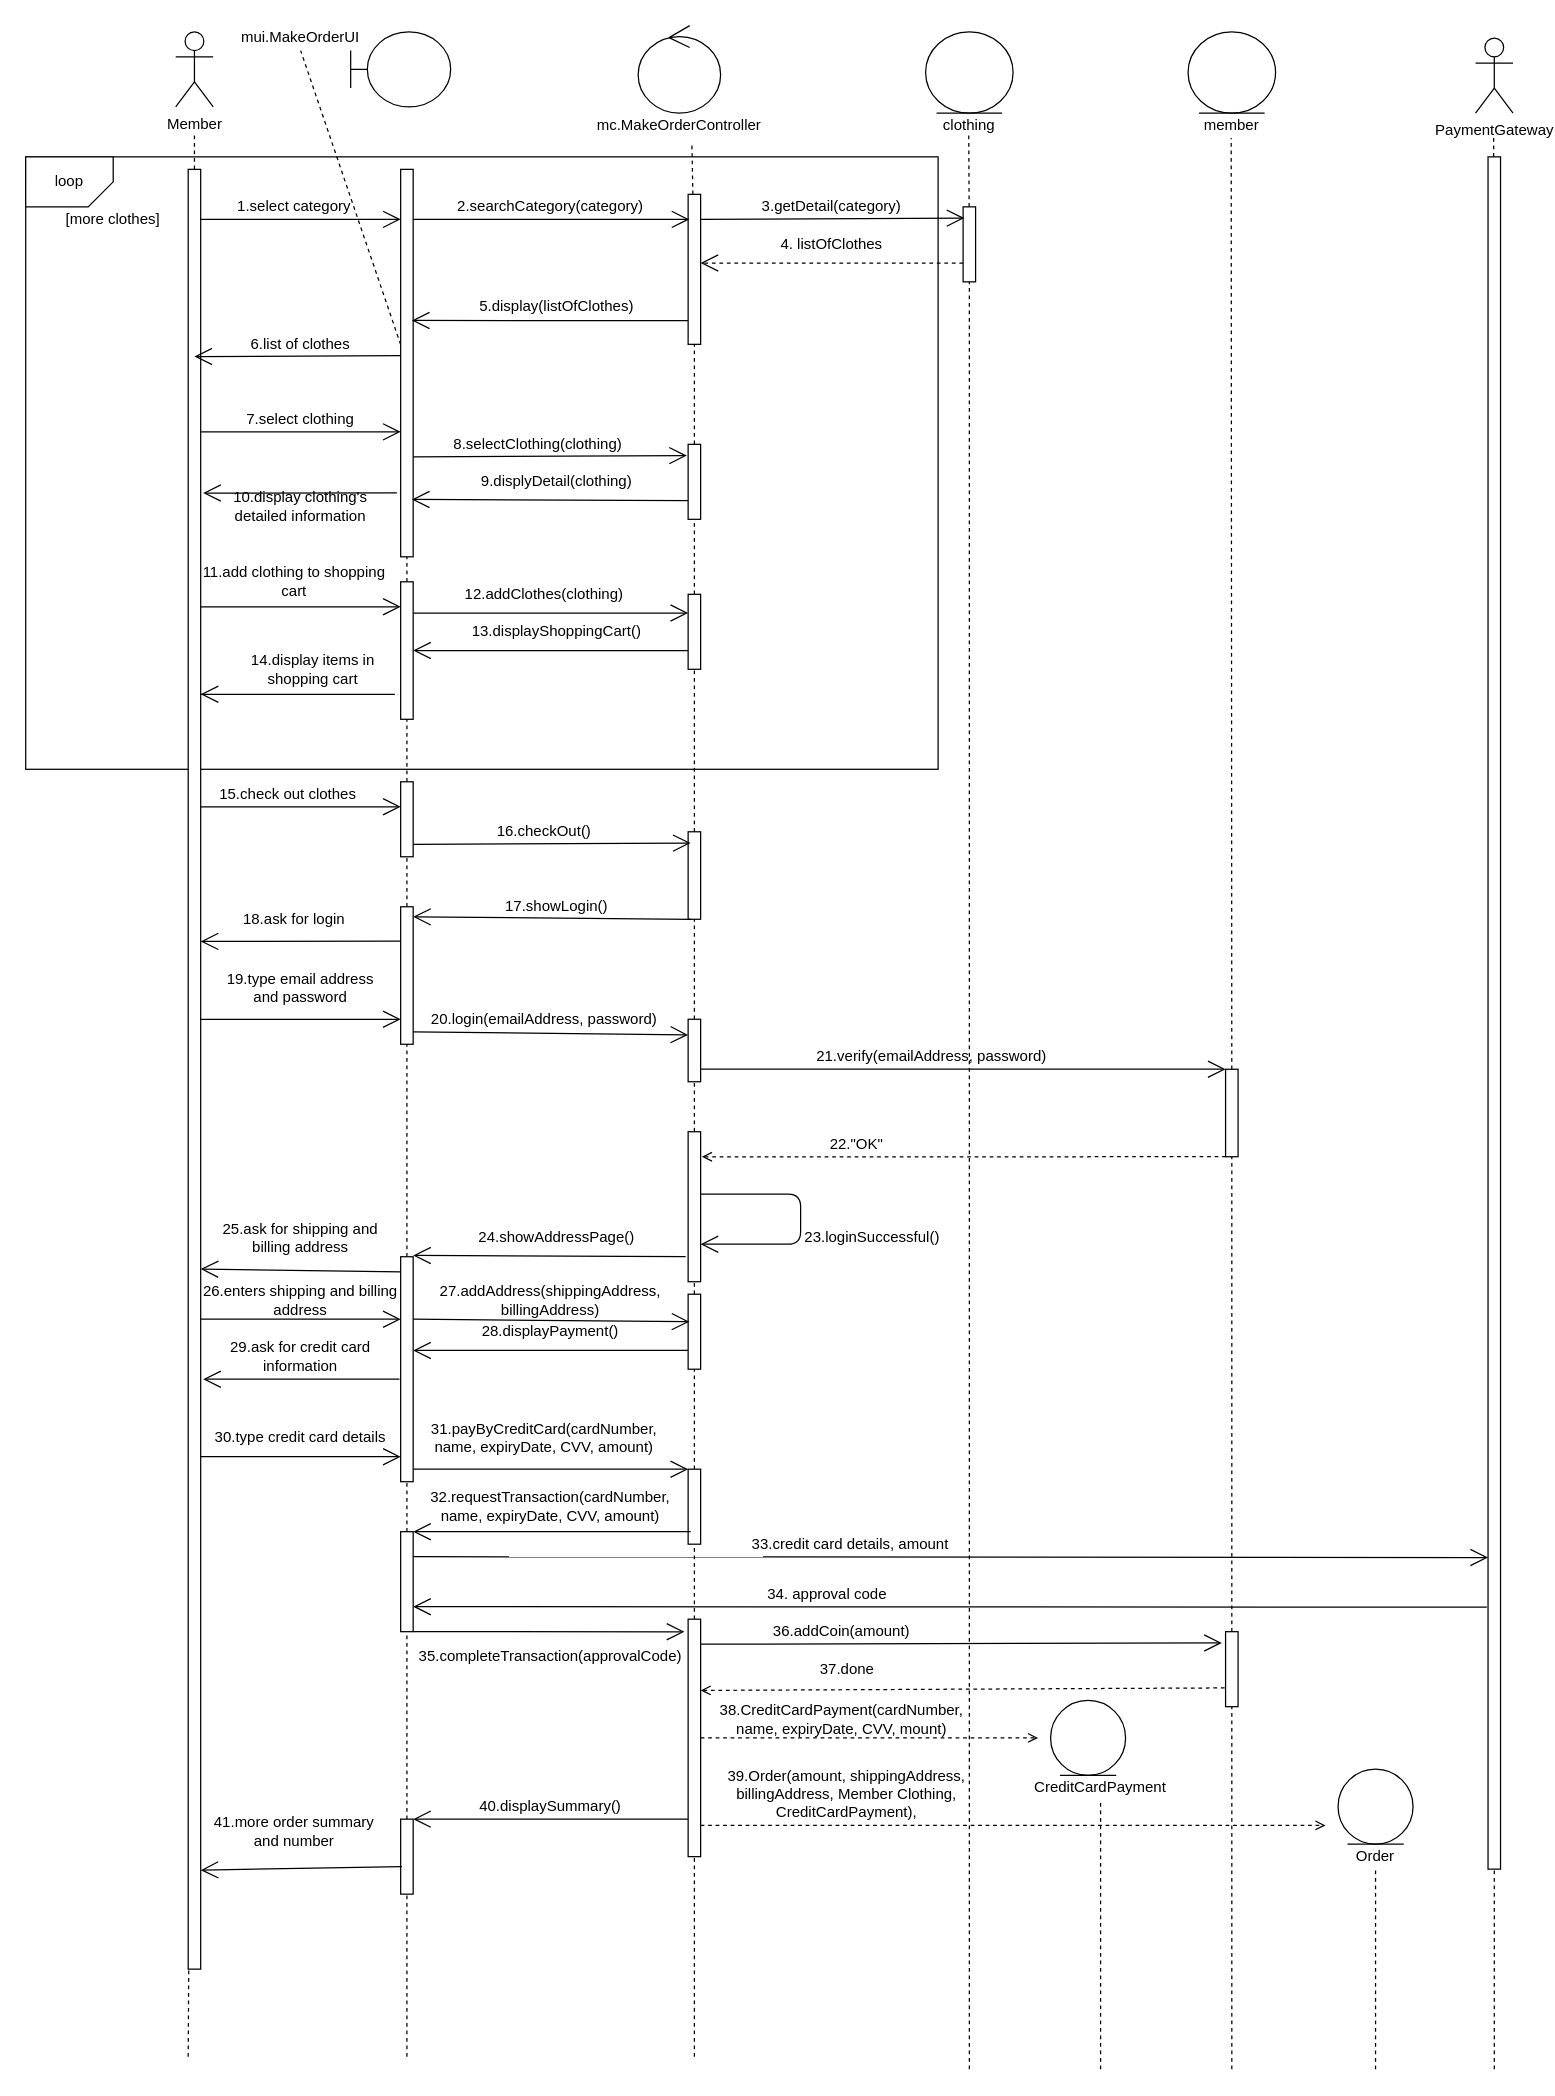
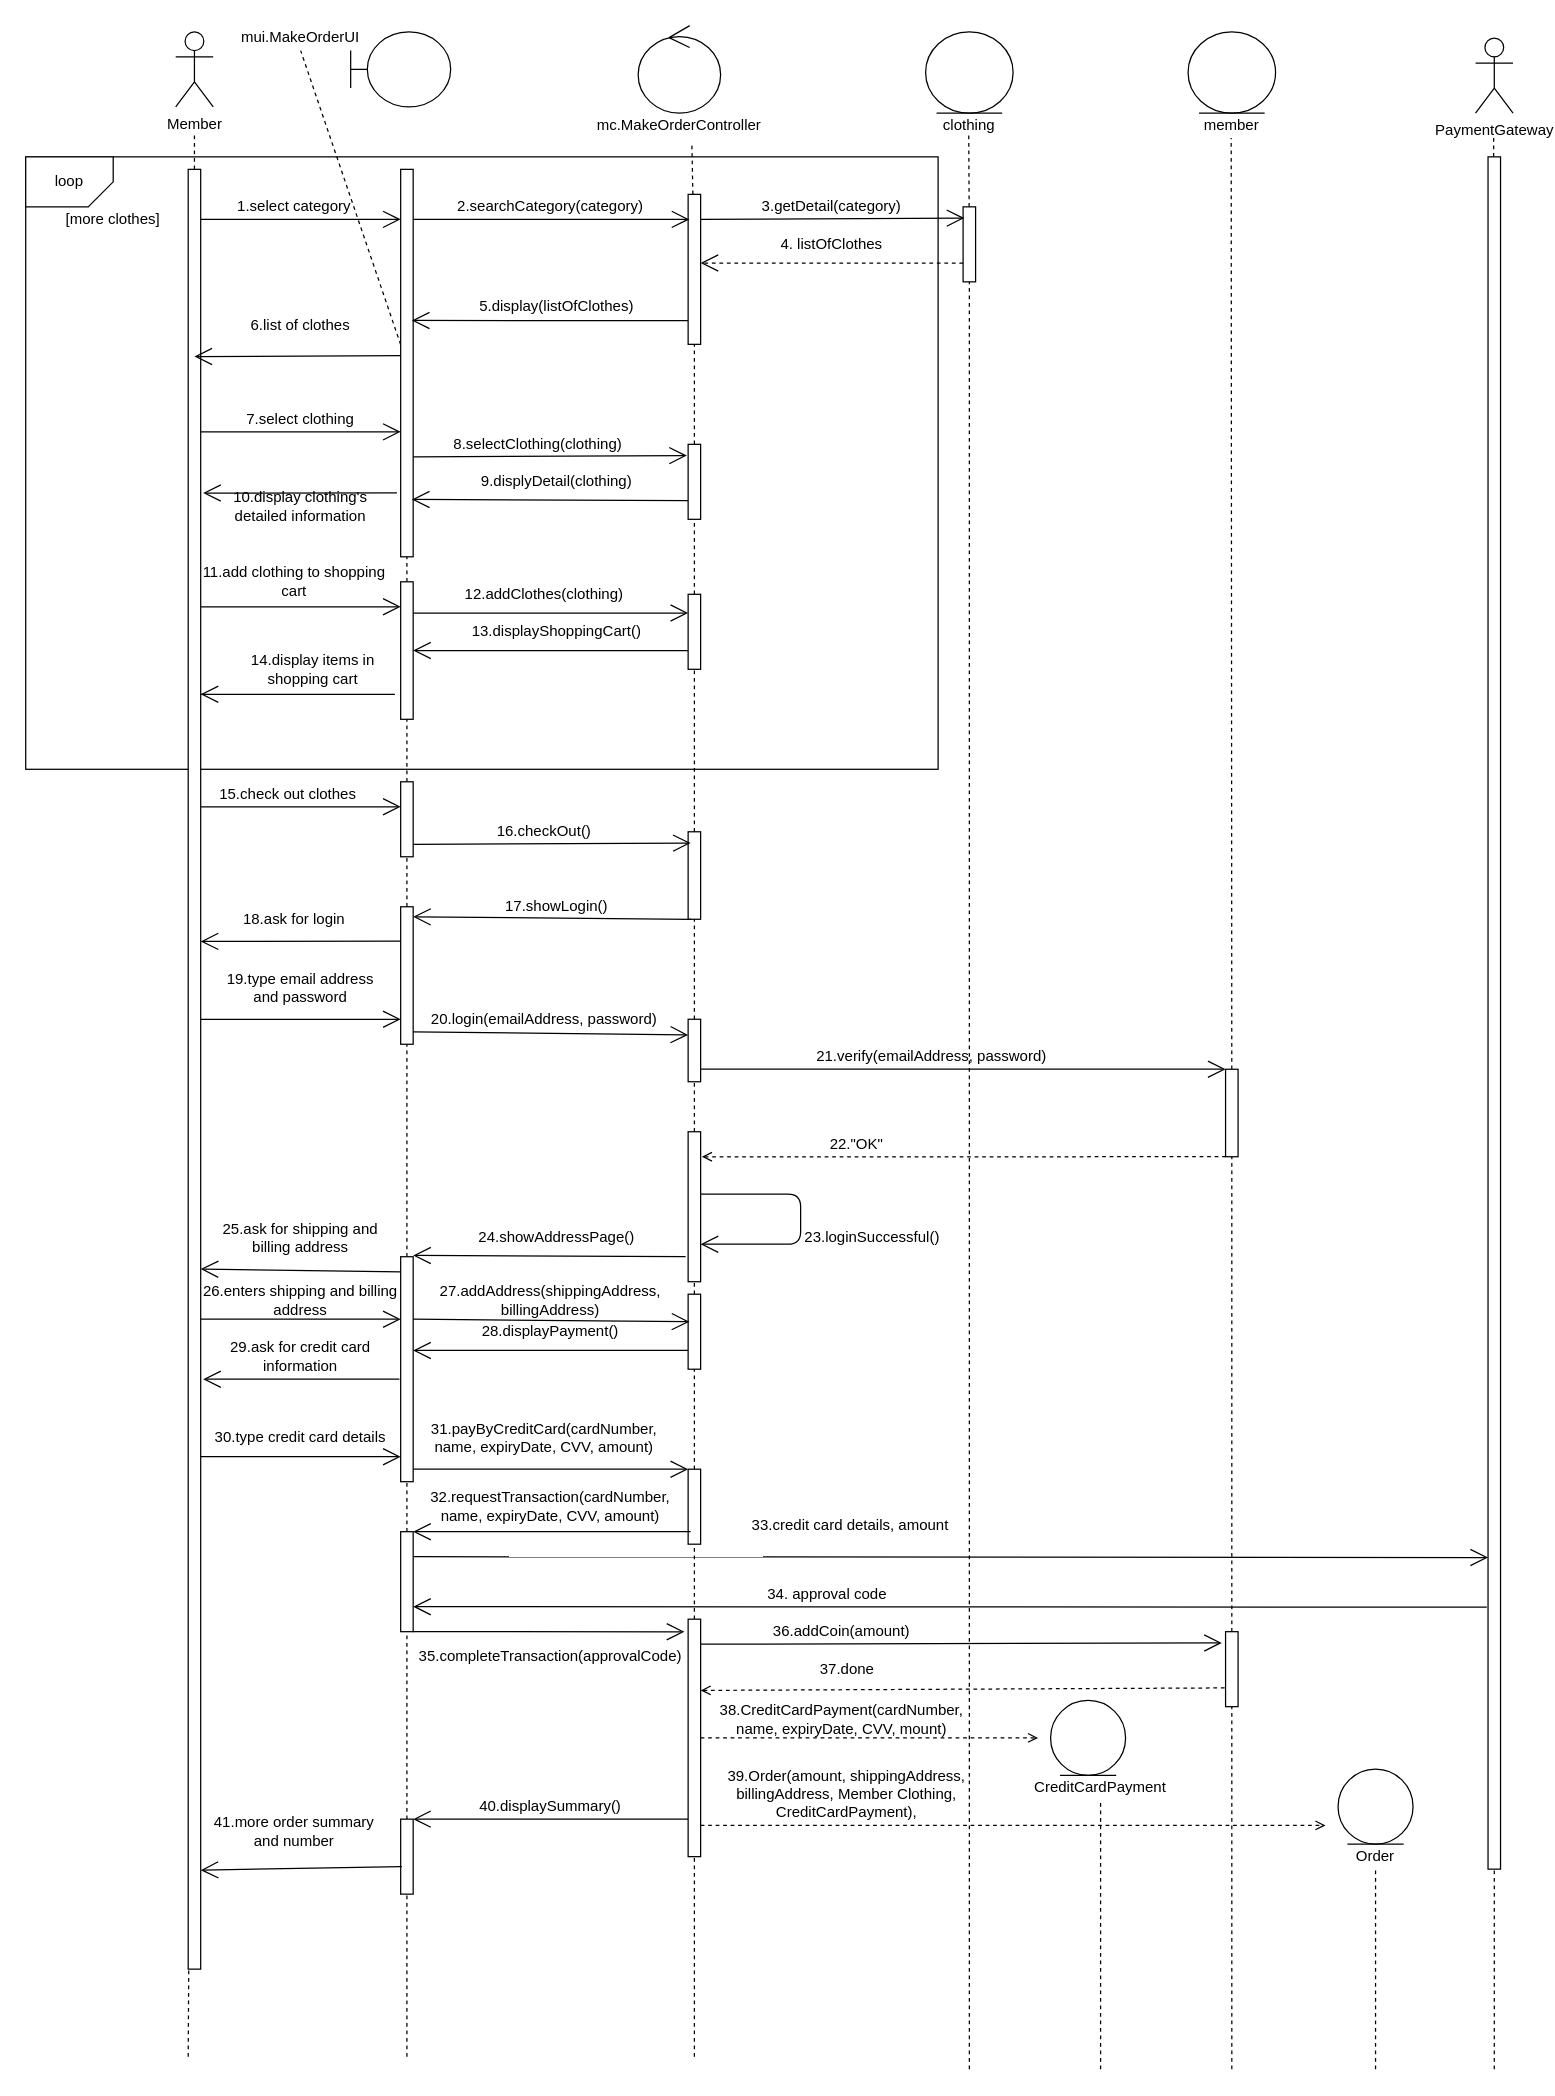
node "6.list of clothes": moved (301, 344) -> (301, 326)
node "33.credit card details, amount": moved (851, 1544) -> (851, 1526)
